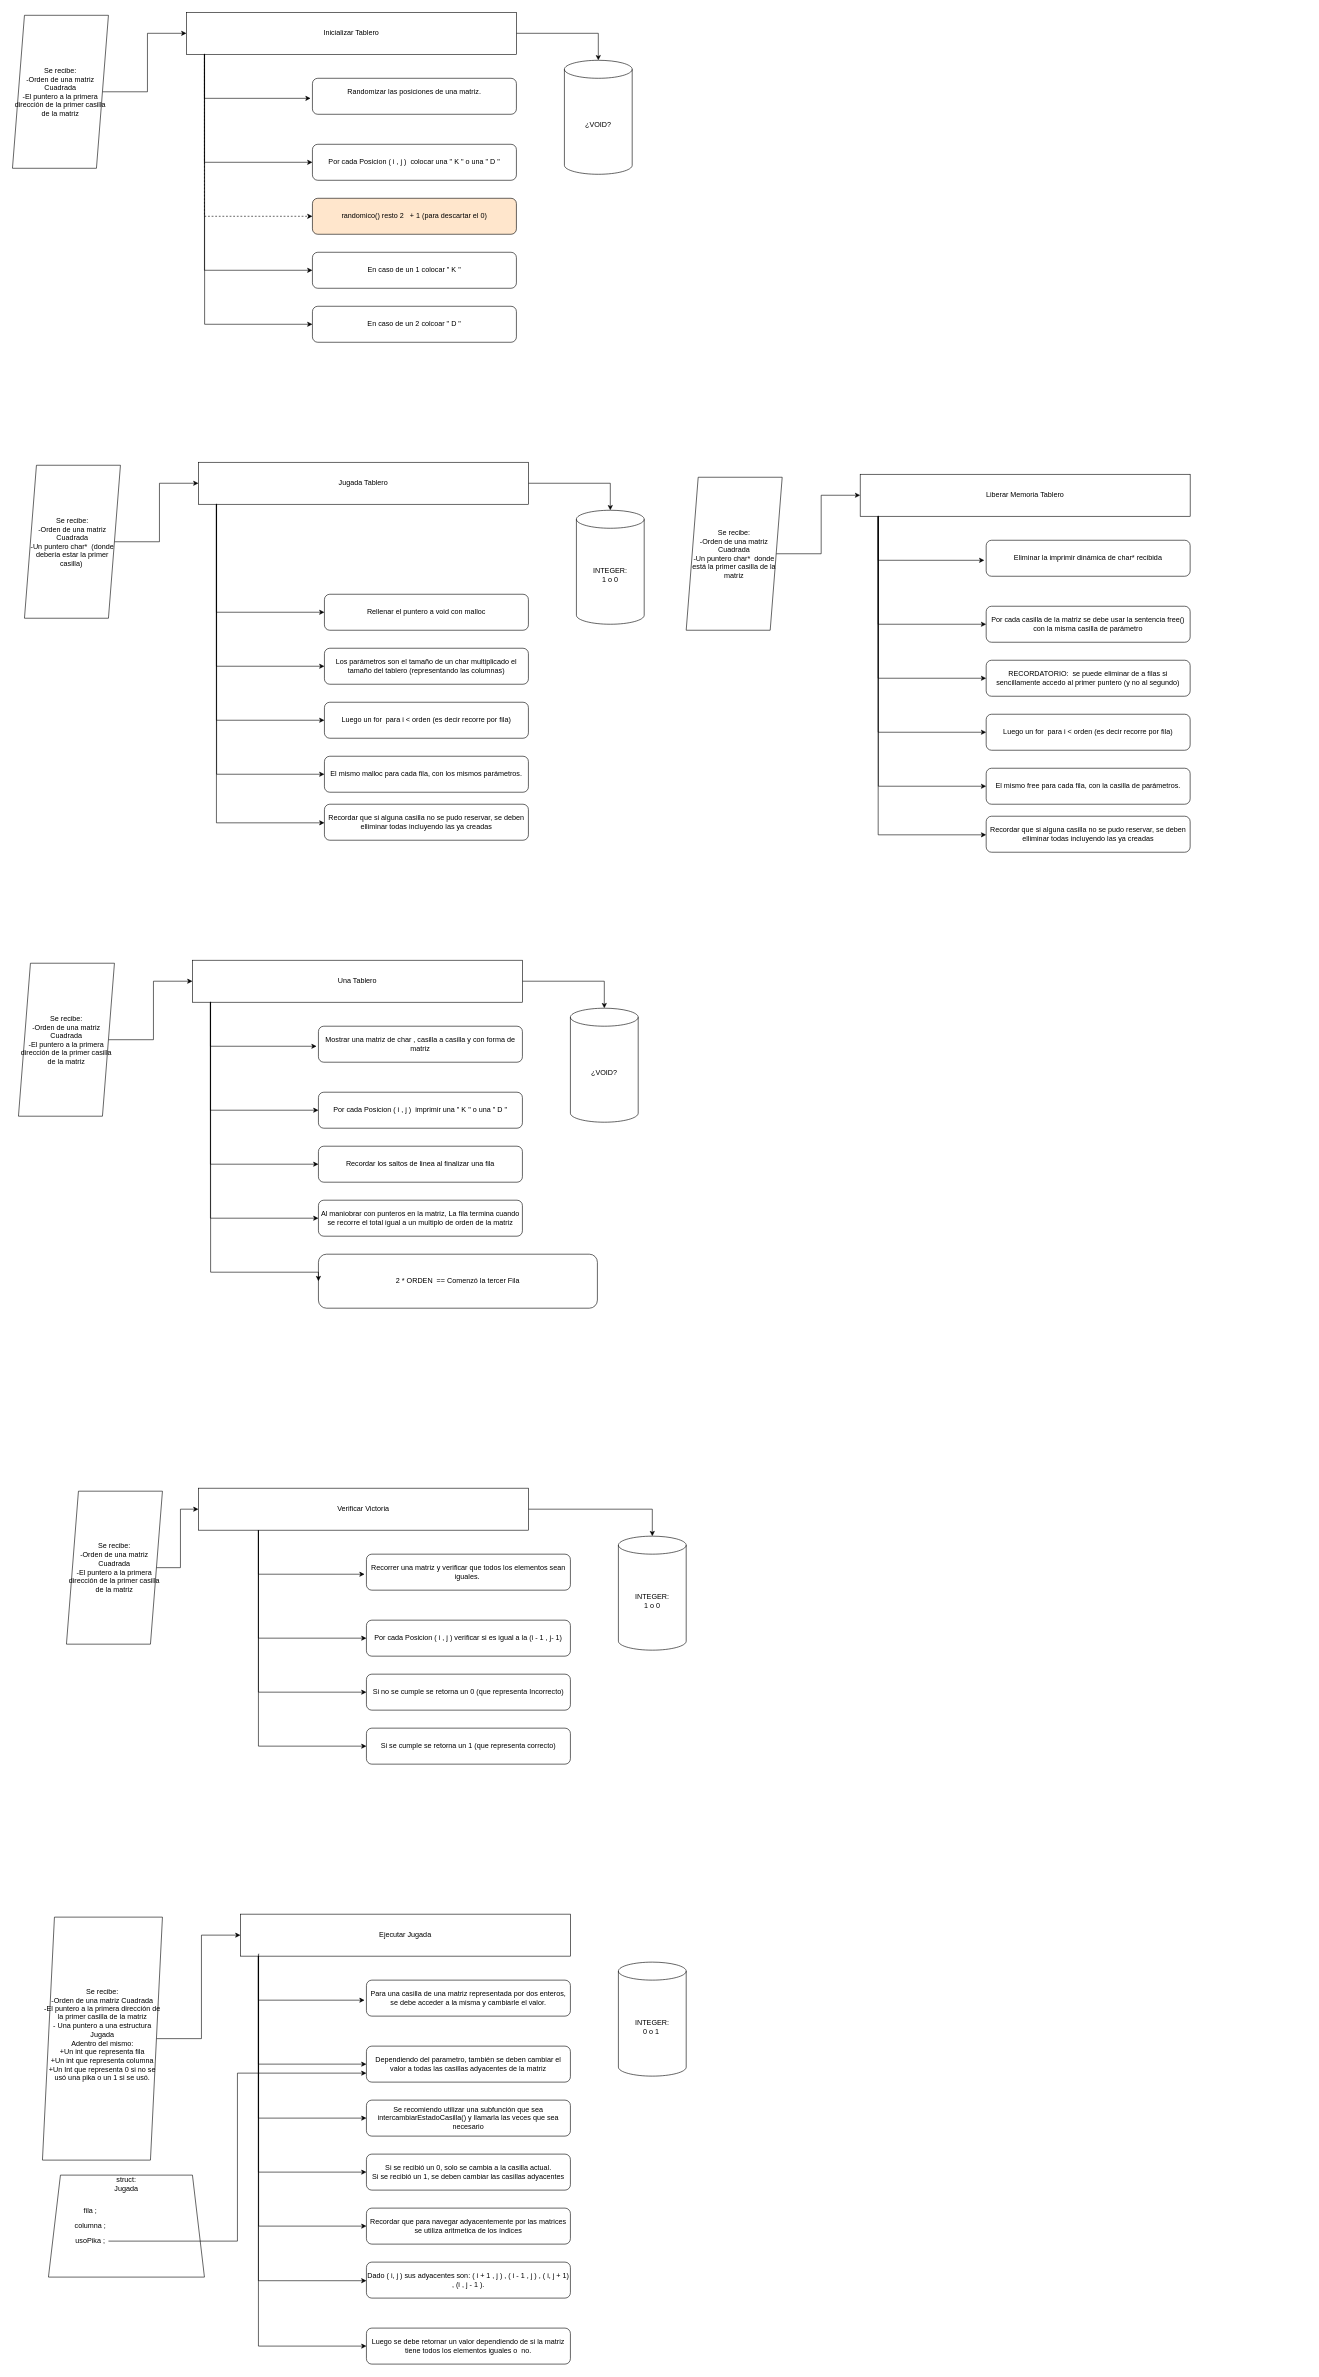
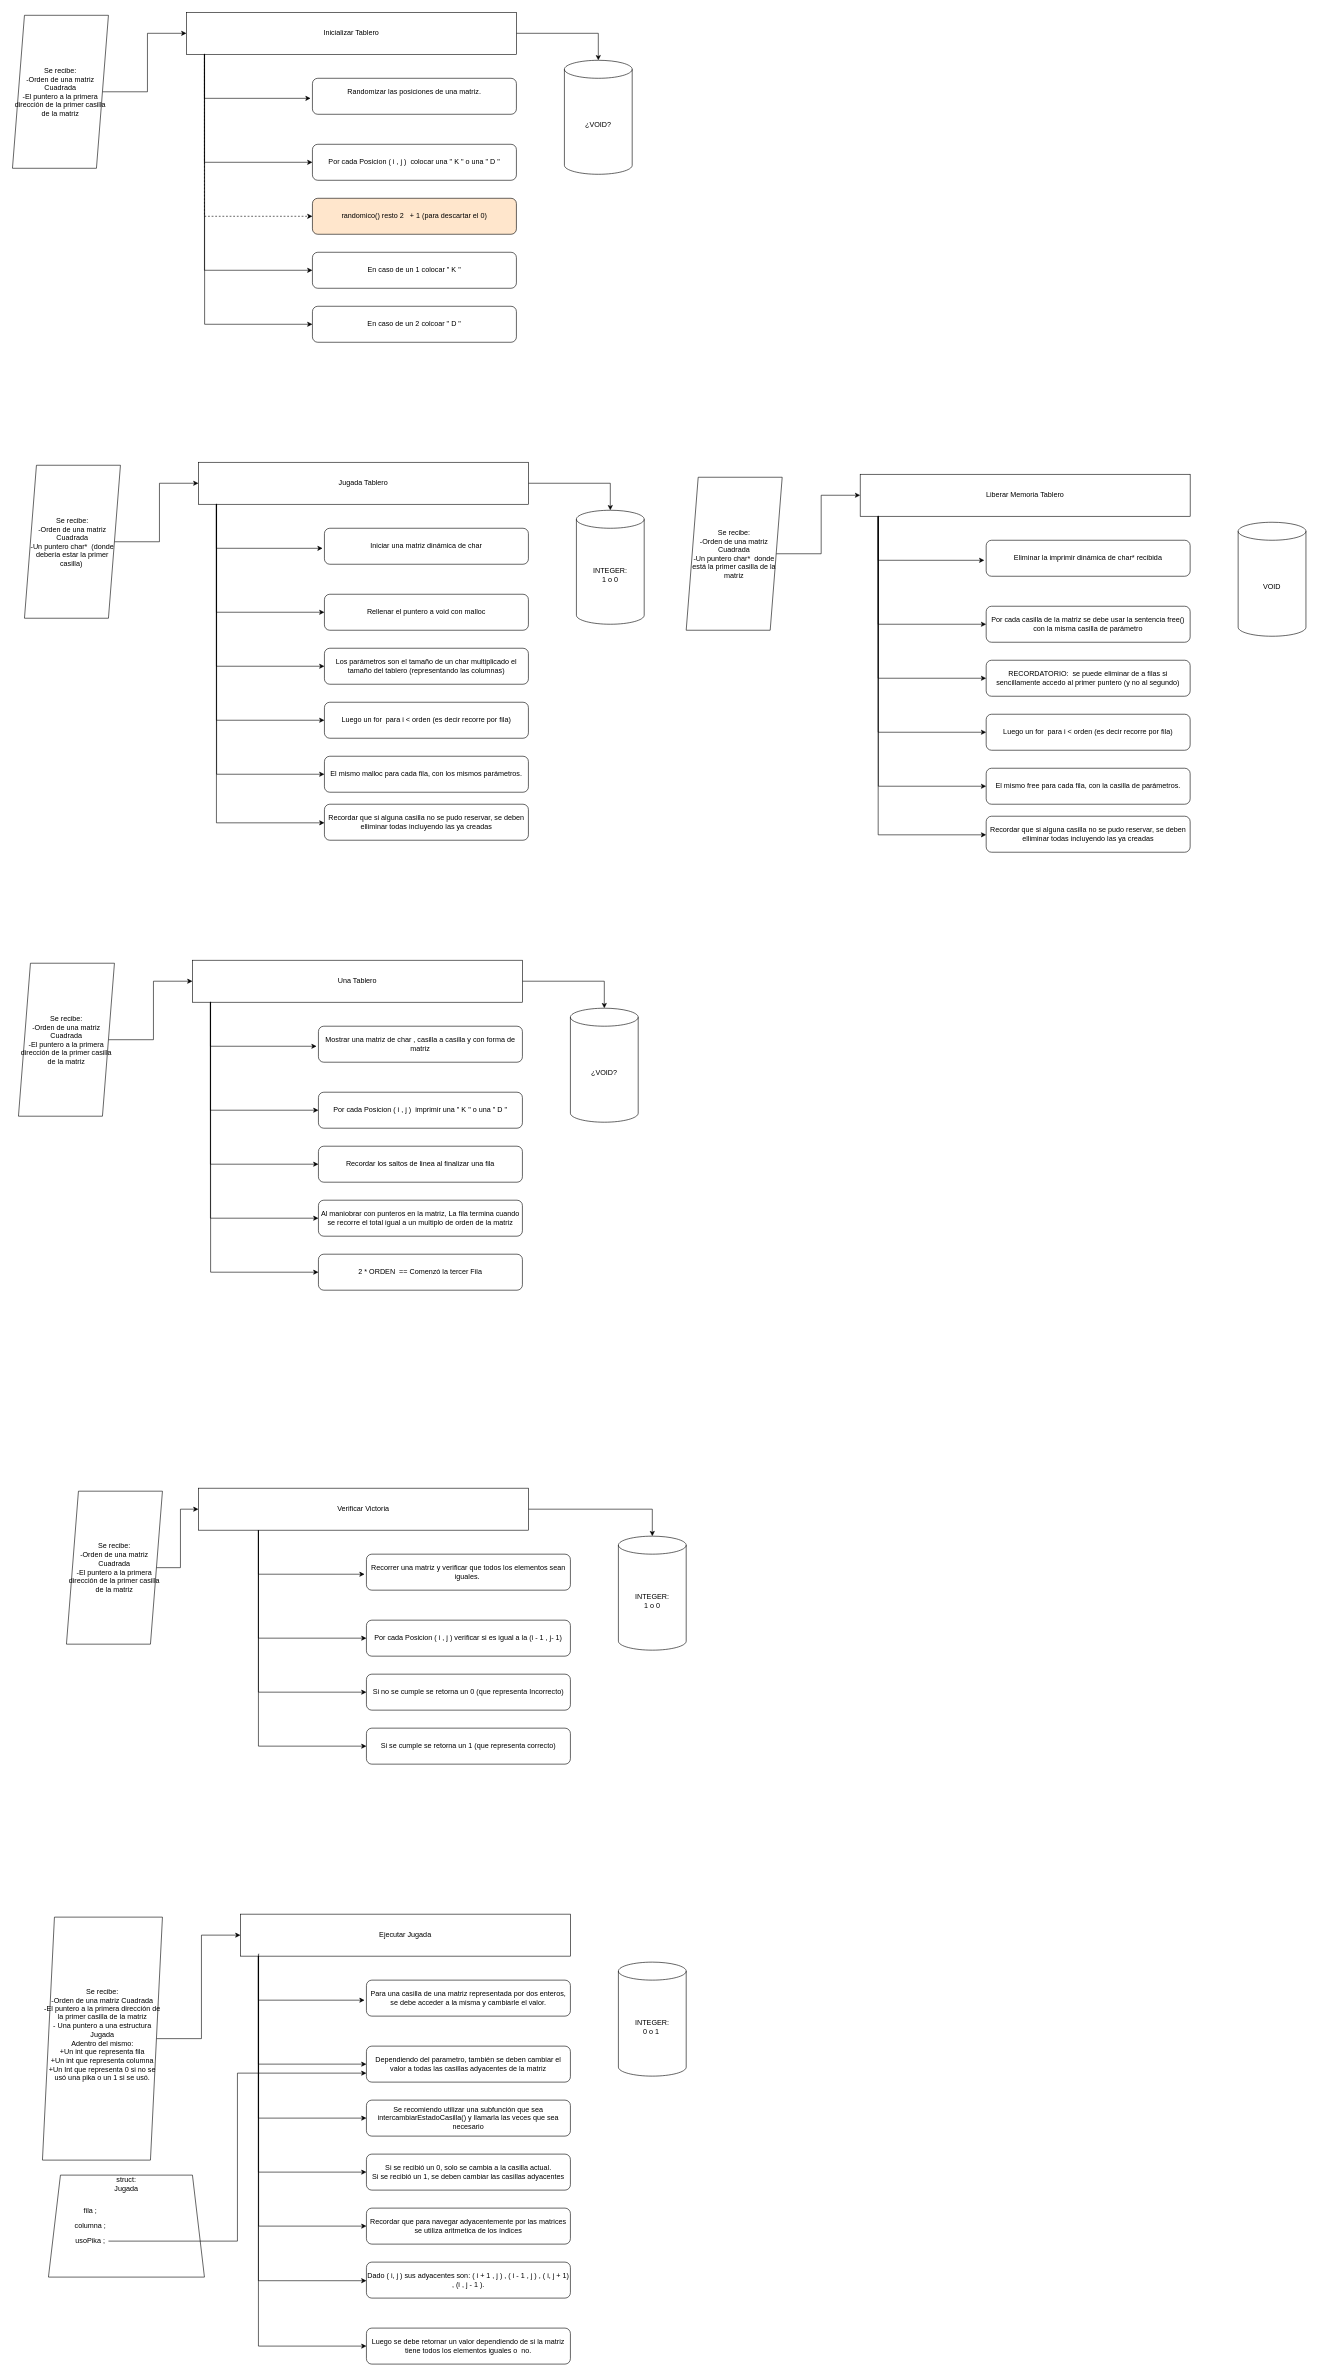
node "Iniciar una matriz dinámica de char": added
edge "Jugada Tablero" -> "Iniciar una matriz dinámica de char": added
node "VOID": added
node "2 * ORDEN == Comenzó la tercer Fila": size 279x54 -> 204x36
